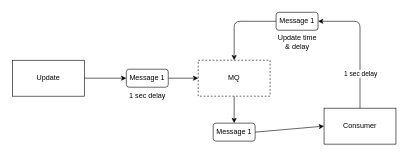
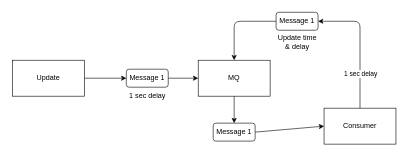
node "MQ": style dashed -> solid
